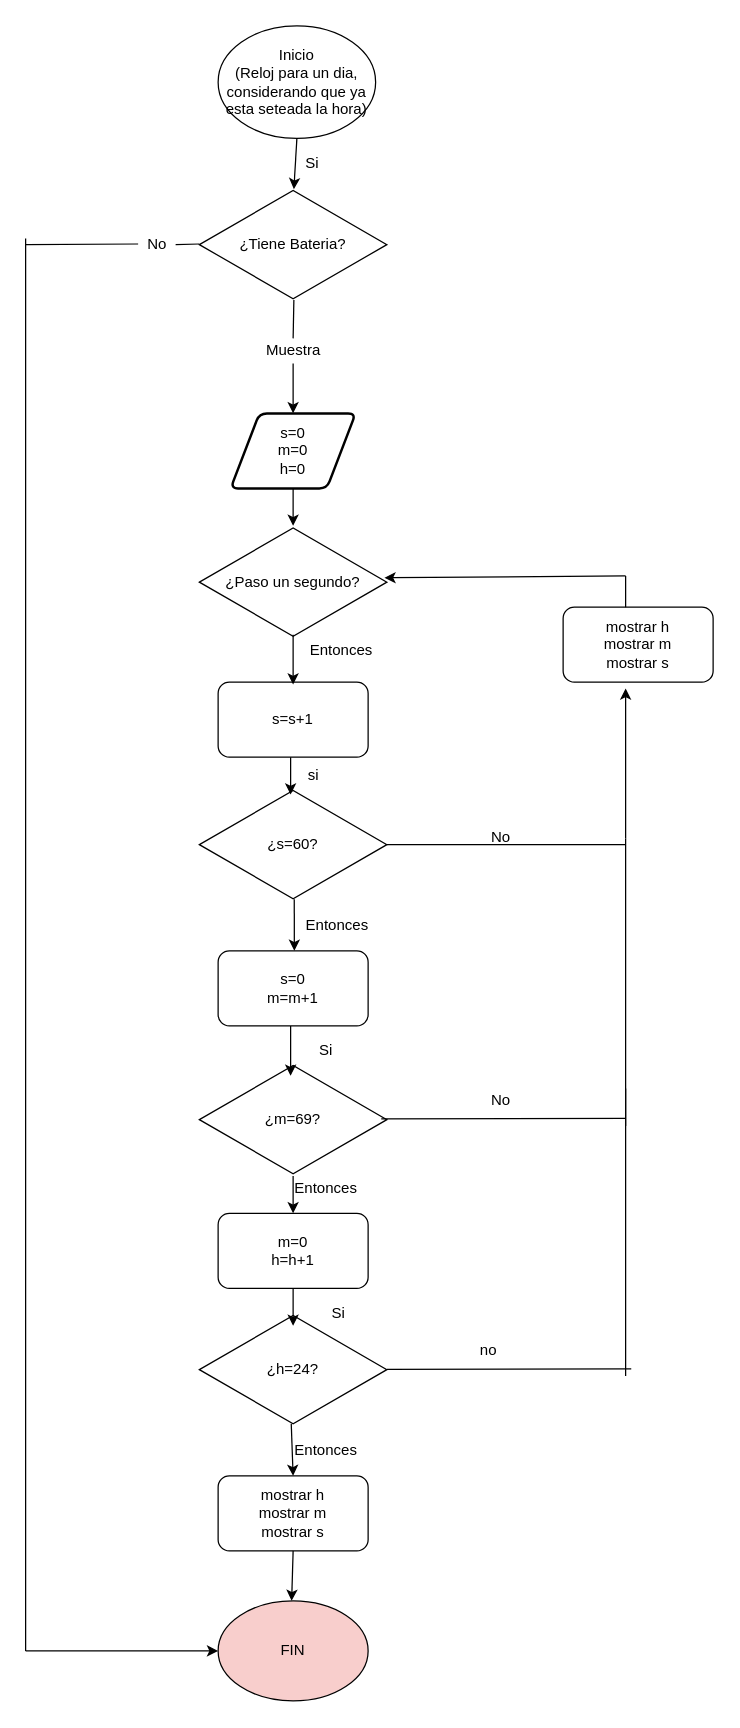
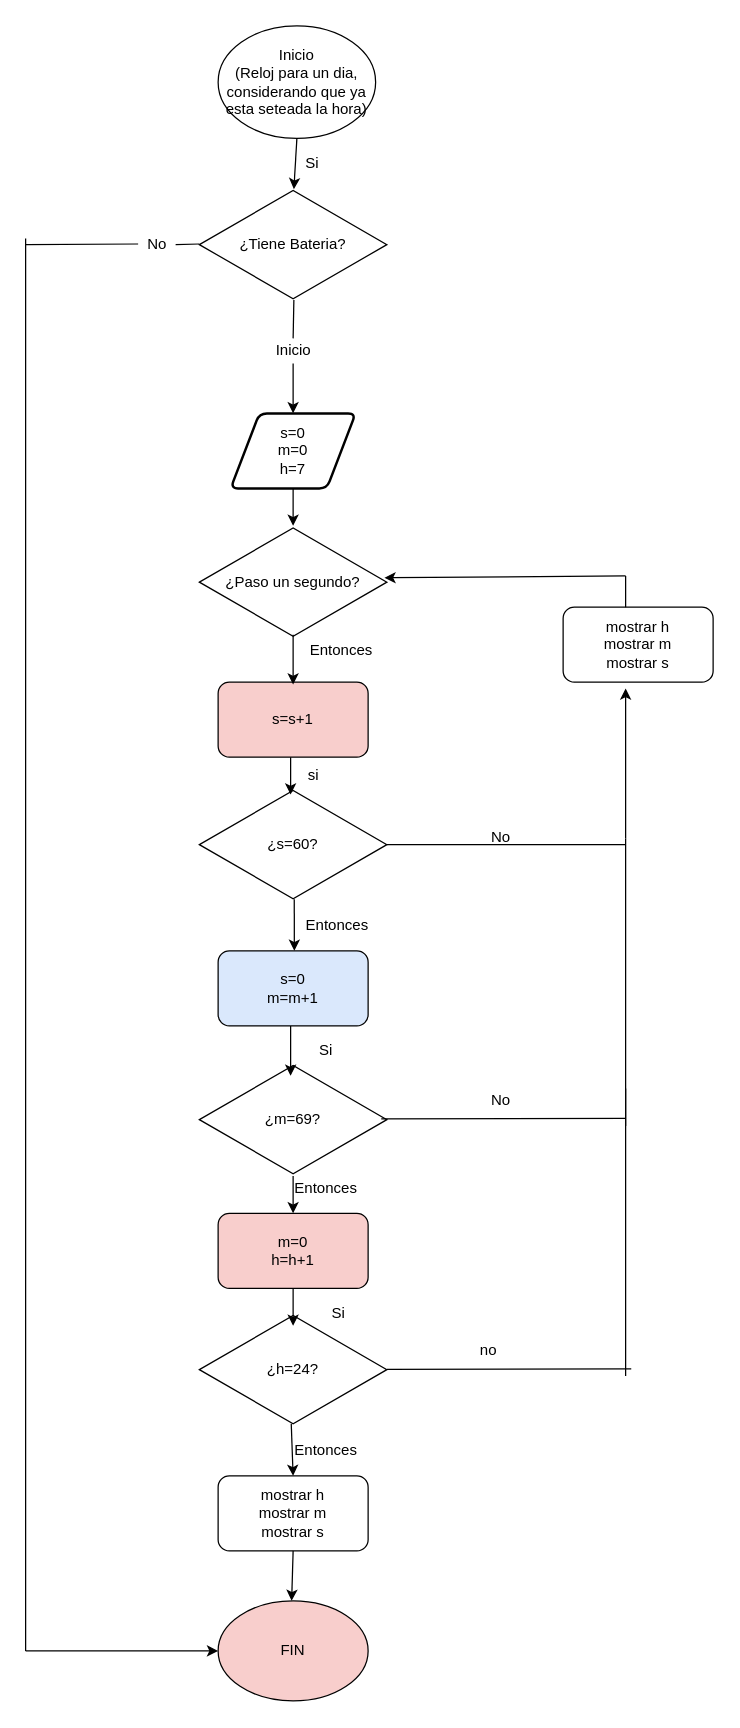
node "Muestra": label "Muestra" -> "Inicio"
node "s=0 m=0 h=0": label "s=0 m=0 h=0" -> "s=0 m=0 h=7"
node "s=s+1": fillcolor #ffffff -> #f8cecc
node "s=0 m=m+1": fillcolor #ffffff -> #dae8fc
node "m=0 h=h+1": fillcolor #ffffff -> #f8cecc
